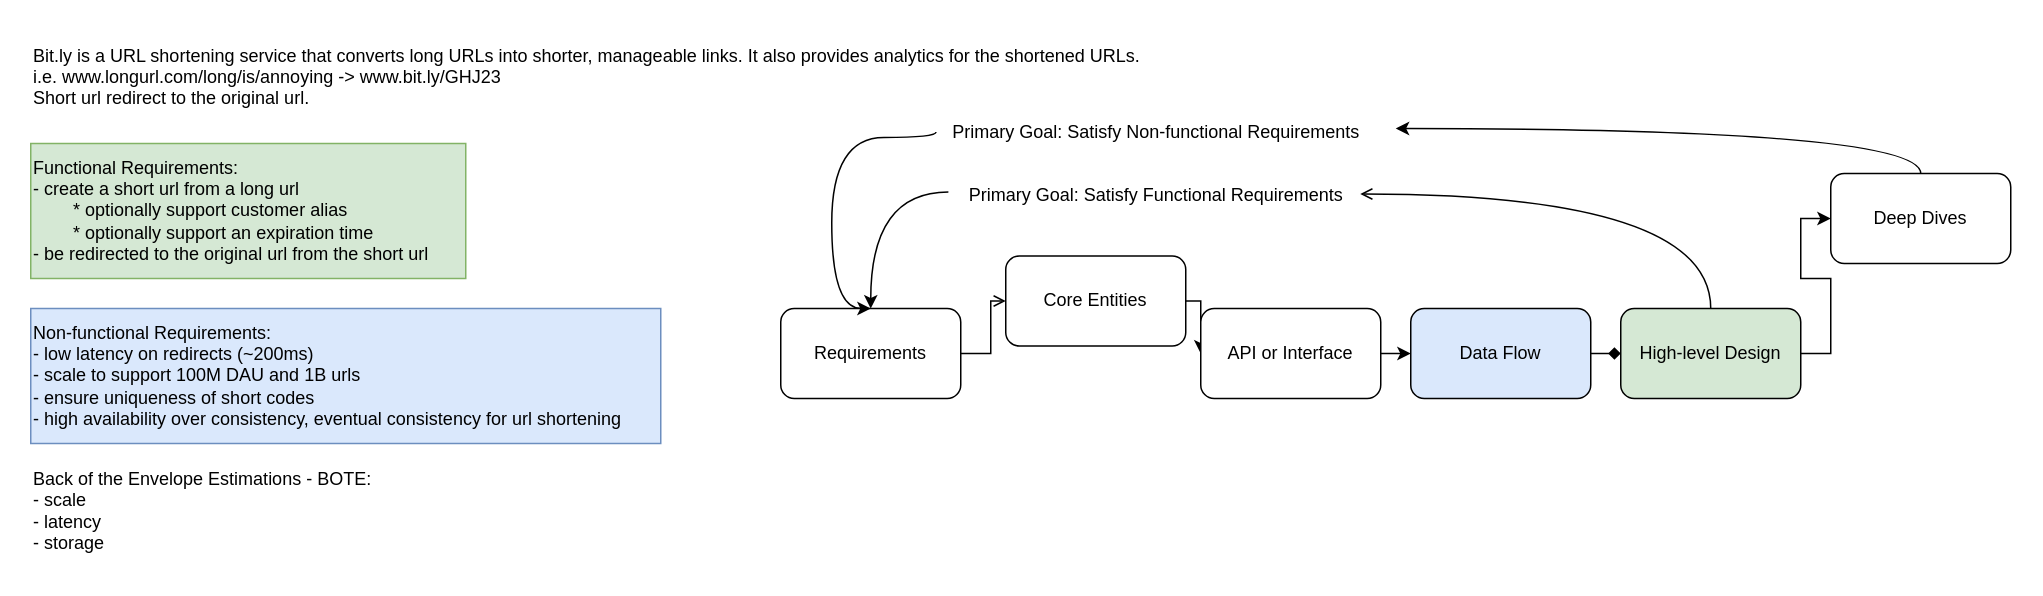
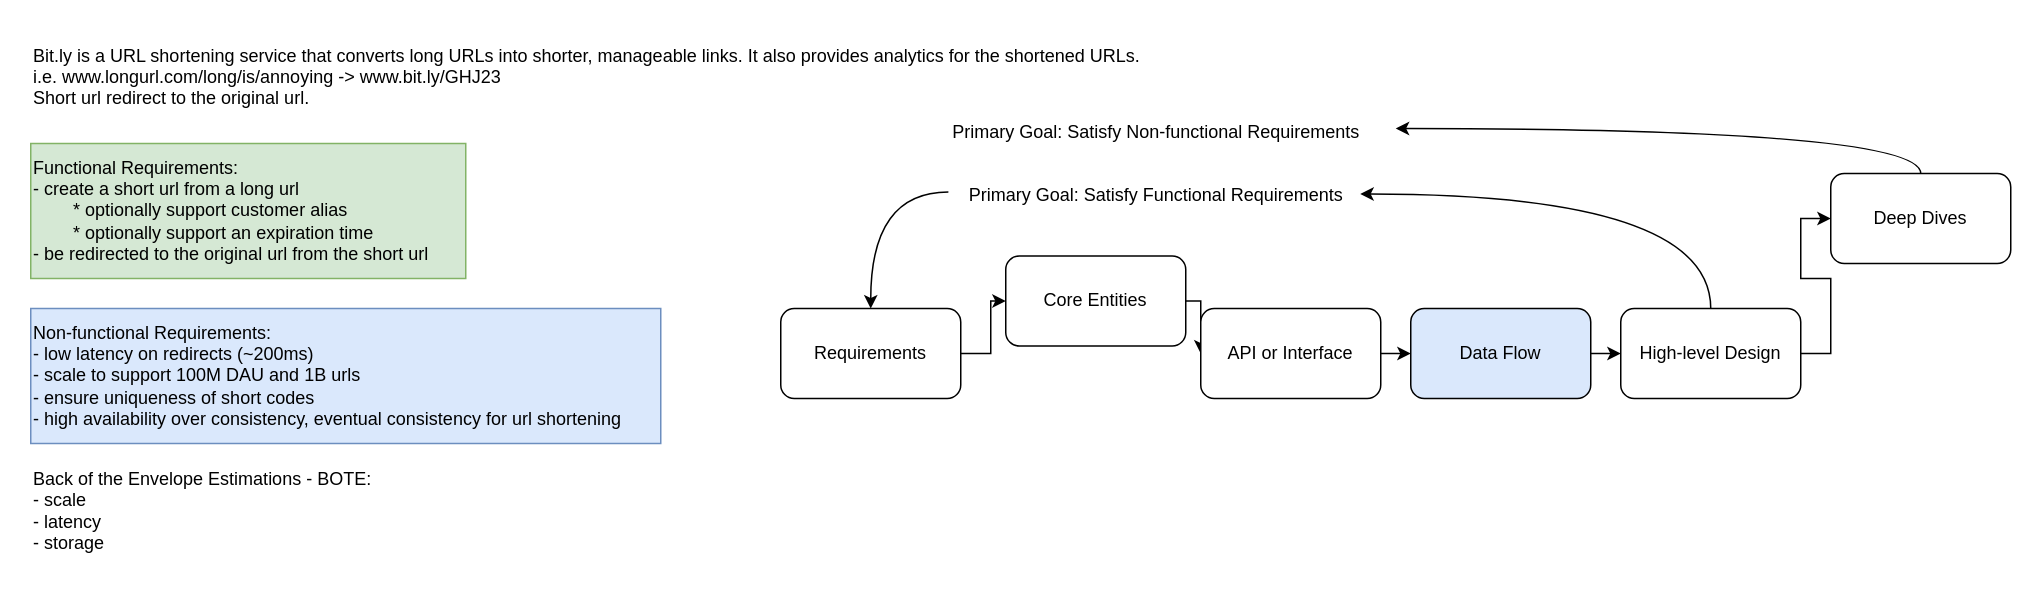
edge "Primary Goal: Satisfy Non-functional Requirements" -> "Requirements": removed
edge "High-level Design" -> "Primary Goal: Satisfy Functional Requirements": arrowhead open -> classic
edge "Requirements" -> "Core Entities": arrowhead open -> classic
edge "Data Flow" -> "High-level Design": arrowhead diamond -> classic
node "High-level Design": fillcolor #d5e8d4 -> #ffffff
